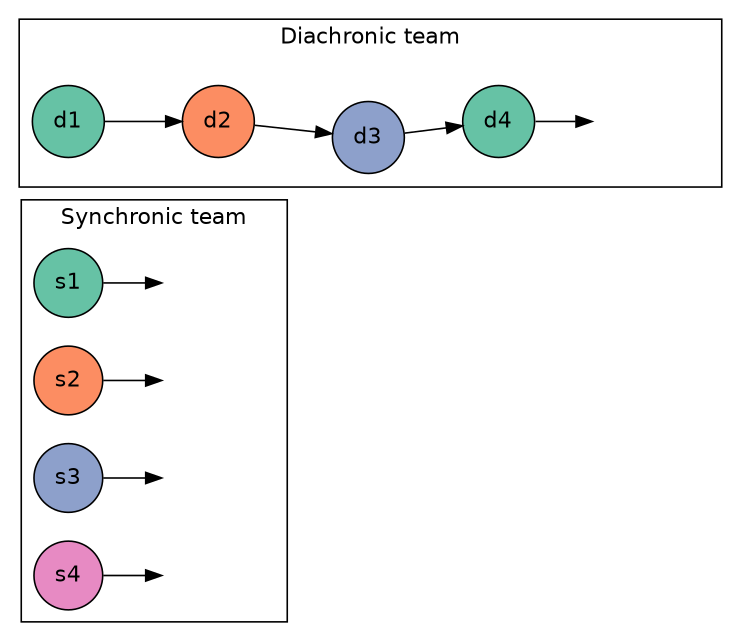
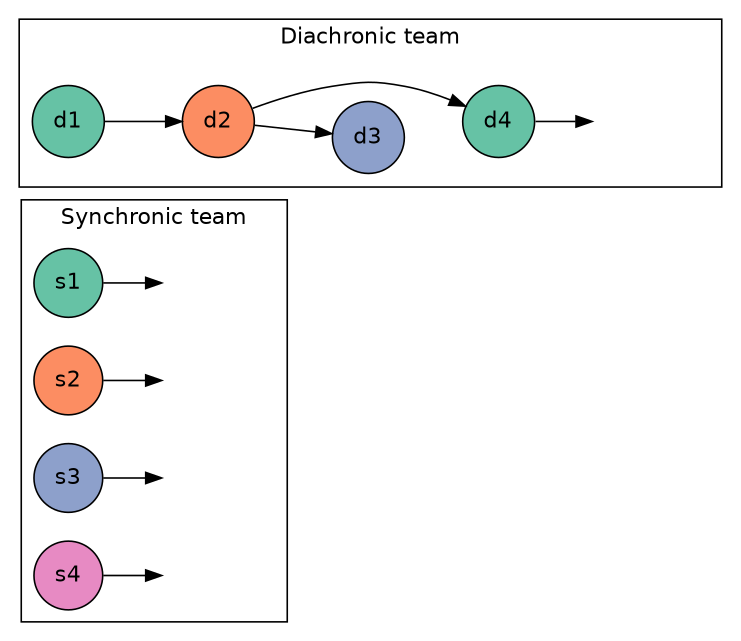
edge "d3" -> "d4": now "d2" -> "d4"
